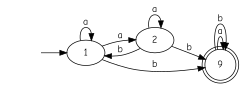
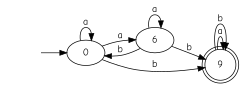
node "2": label "2" -> "6"
node "1": label "1" -> "0"
